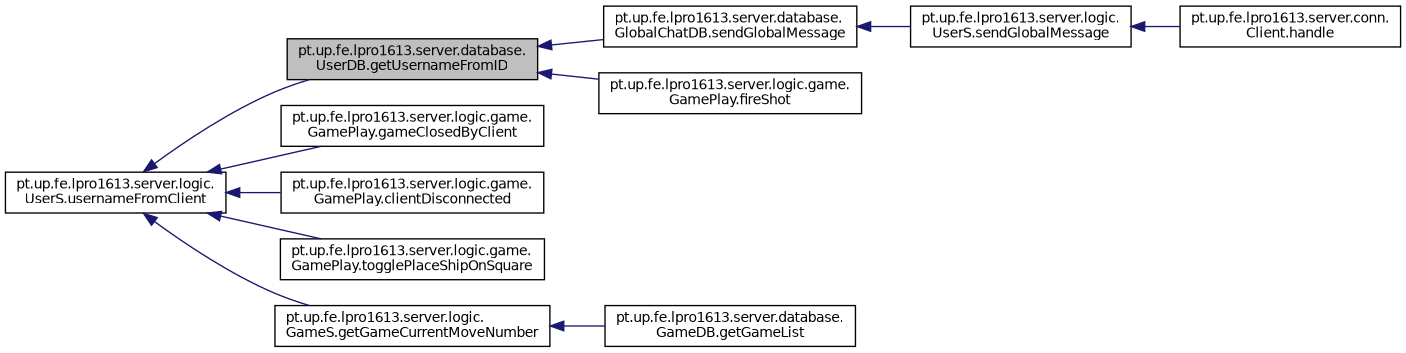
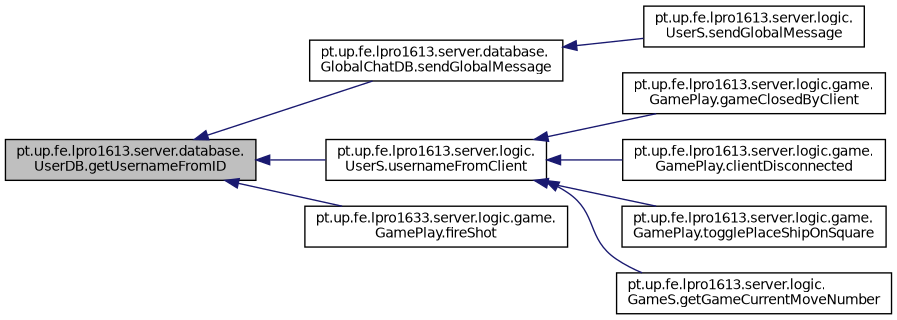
node "pt.up.fe.lpro1613.server.conn. Client.handle": removed
node "pt.up.fe.lpro1613.server.logic.game. GamePlay.fireShot": label "pt.up.fe.lpro1613.server.logic.game. GamePlay.fireShot" -> "pt.up.fe.lpro1633.server.logic.game. GamePlay.fireShot"
edge "pt.up.fe.lpro1613.server.database. UserDB.getUsernameFromID" -> "pt.up.fe.lpro1613.server.logic. UserS.usernameFromClient": reversed
node "pt.up.fe.lpro1613.server.database. GameDB.getGameList": removed
